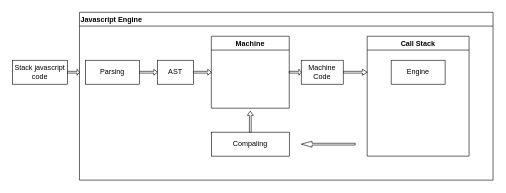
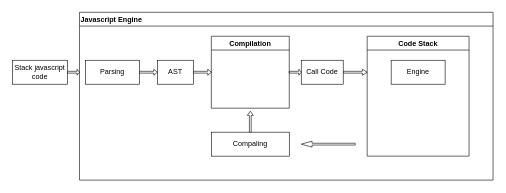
node "Machine": label "Machine" -> "Compilation"
node "Call Stack": label "Call Stack" -> "Code Stack"
node "Machine Code": label "Machine Code" -> "Call Code"
